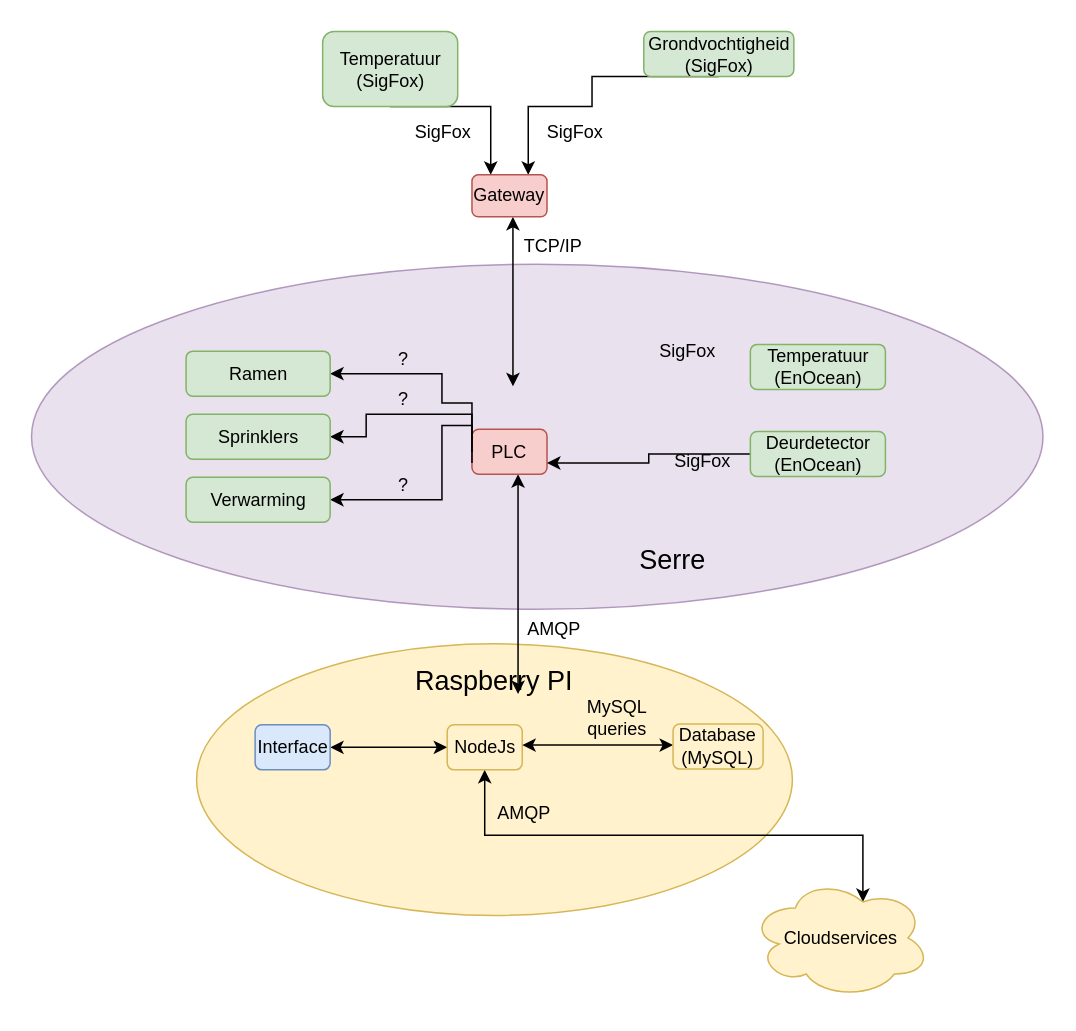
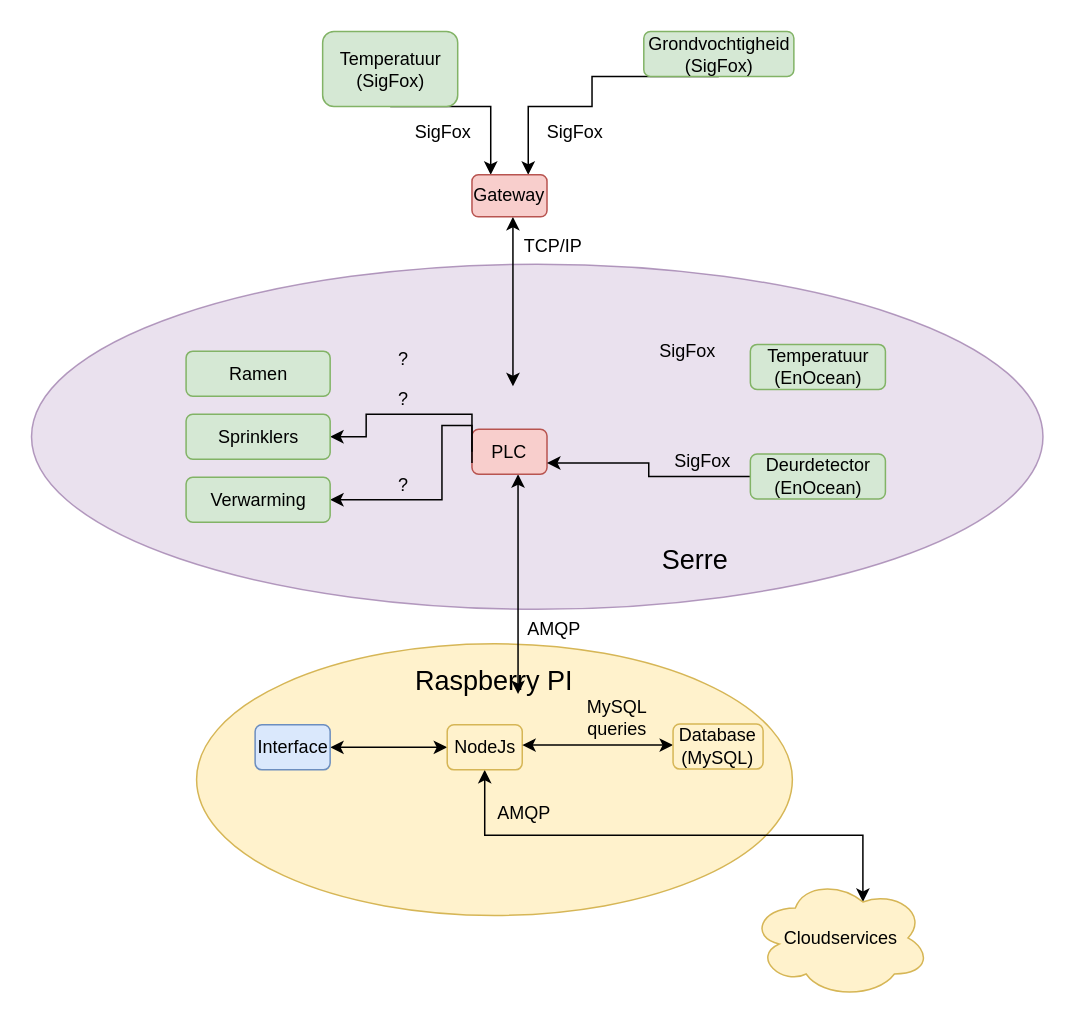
edge "PLC" -> "Ramen": removed
node "Deurdetector (EnOcean)": moved (818, 454) -> (818, 476)
node "Serre": moved (673, 560) -> (695, 560)
